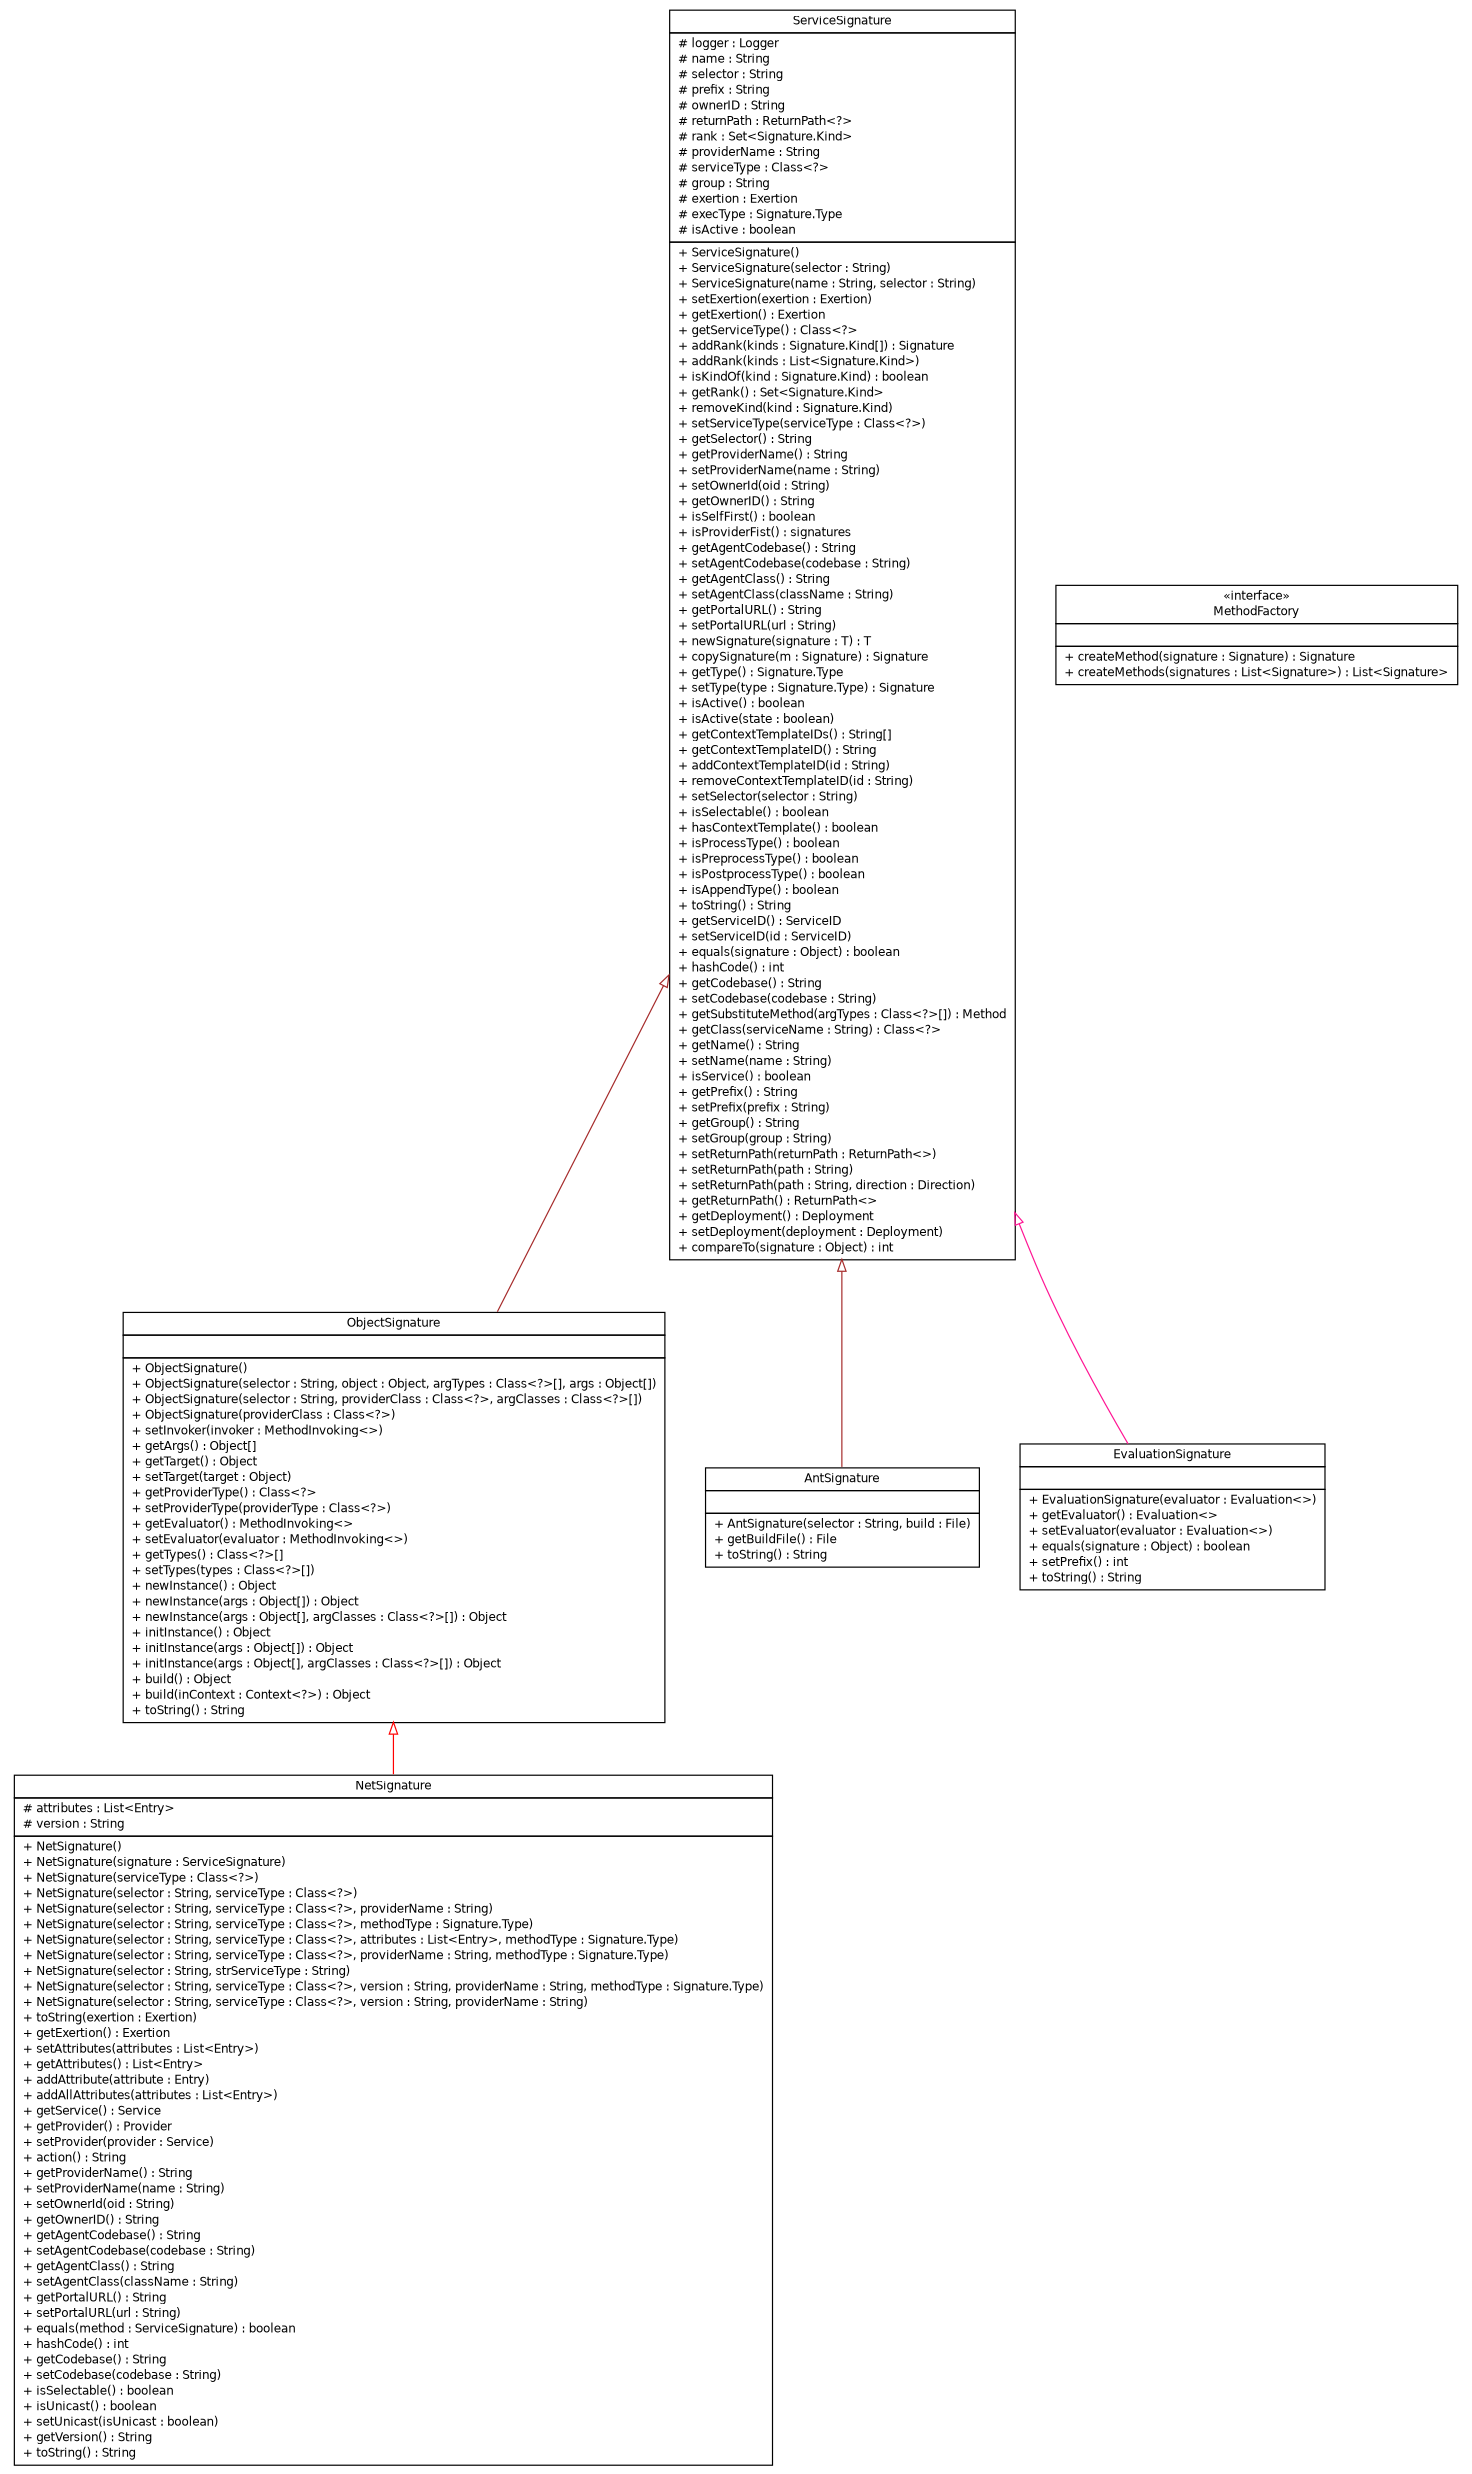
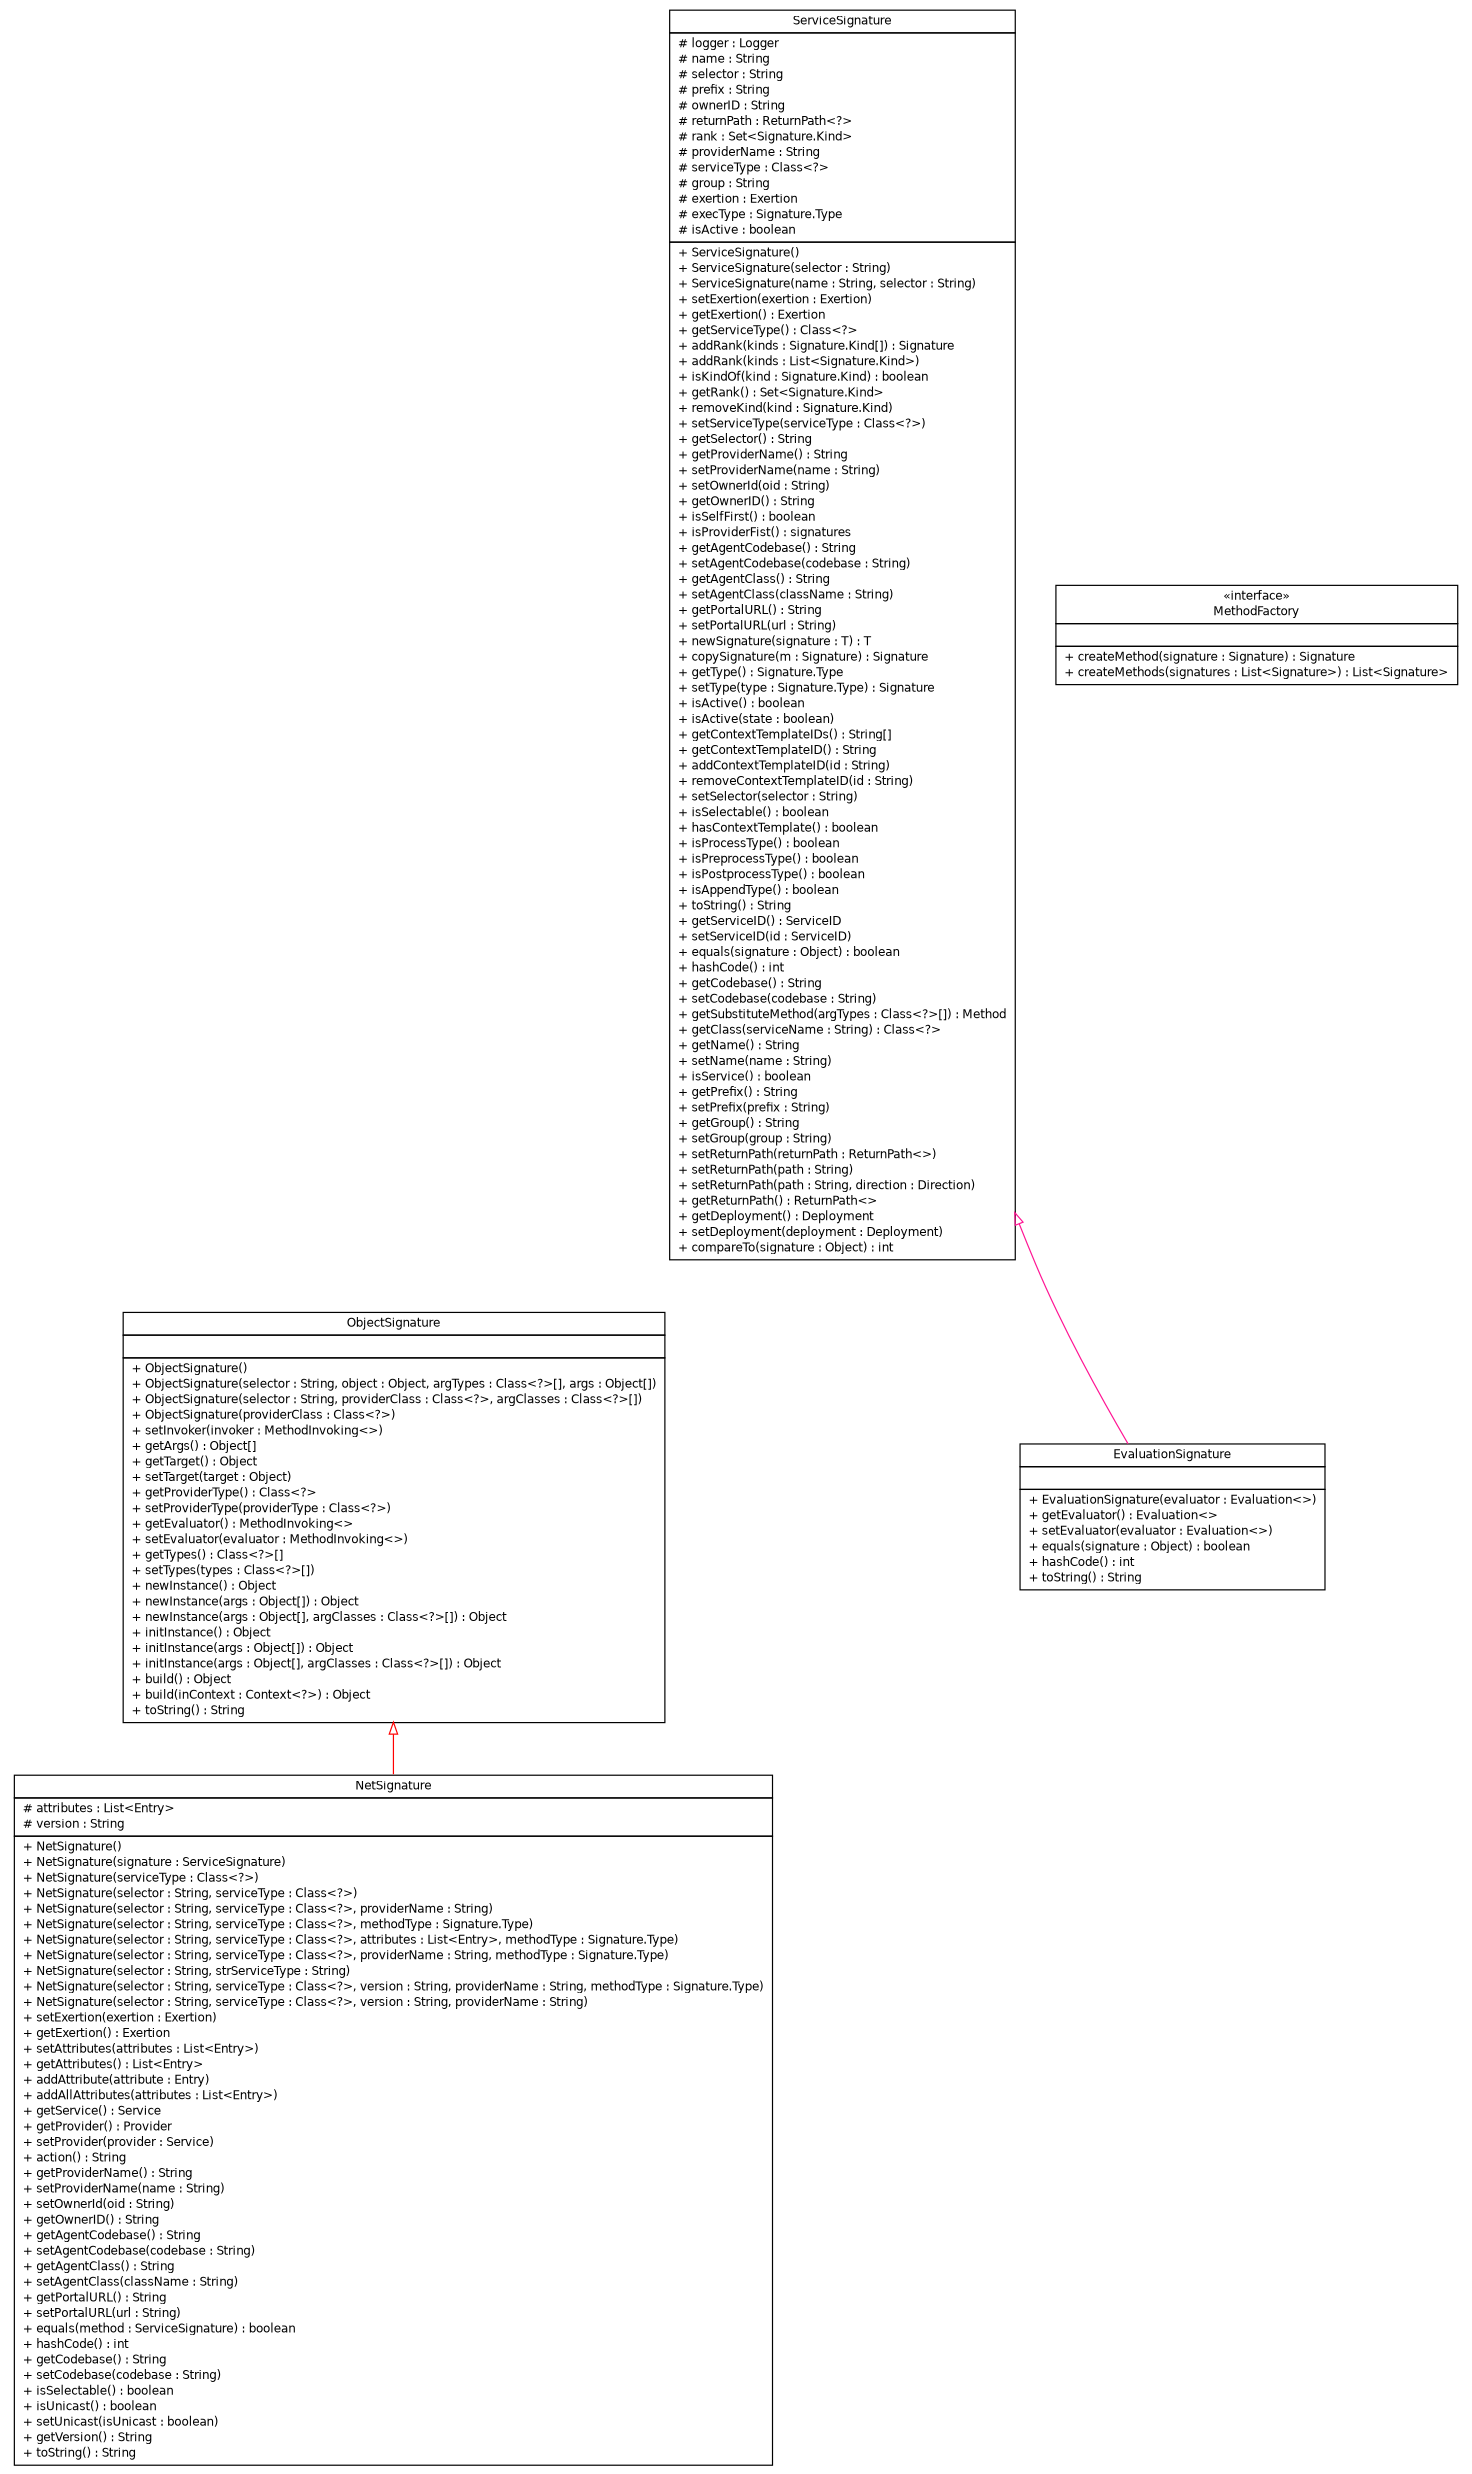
edge "ObjectSignature" -> "ServiceSignature": removed
node "AntSignature": removed
node "EvaluationSignature": text "+ setPrefix() : int" -> "+ hashCode() : int"
node "NetSignature": text "+ toString(exertion : Exertion)" -> "+ setExertion(exertion : Exertion)"
